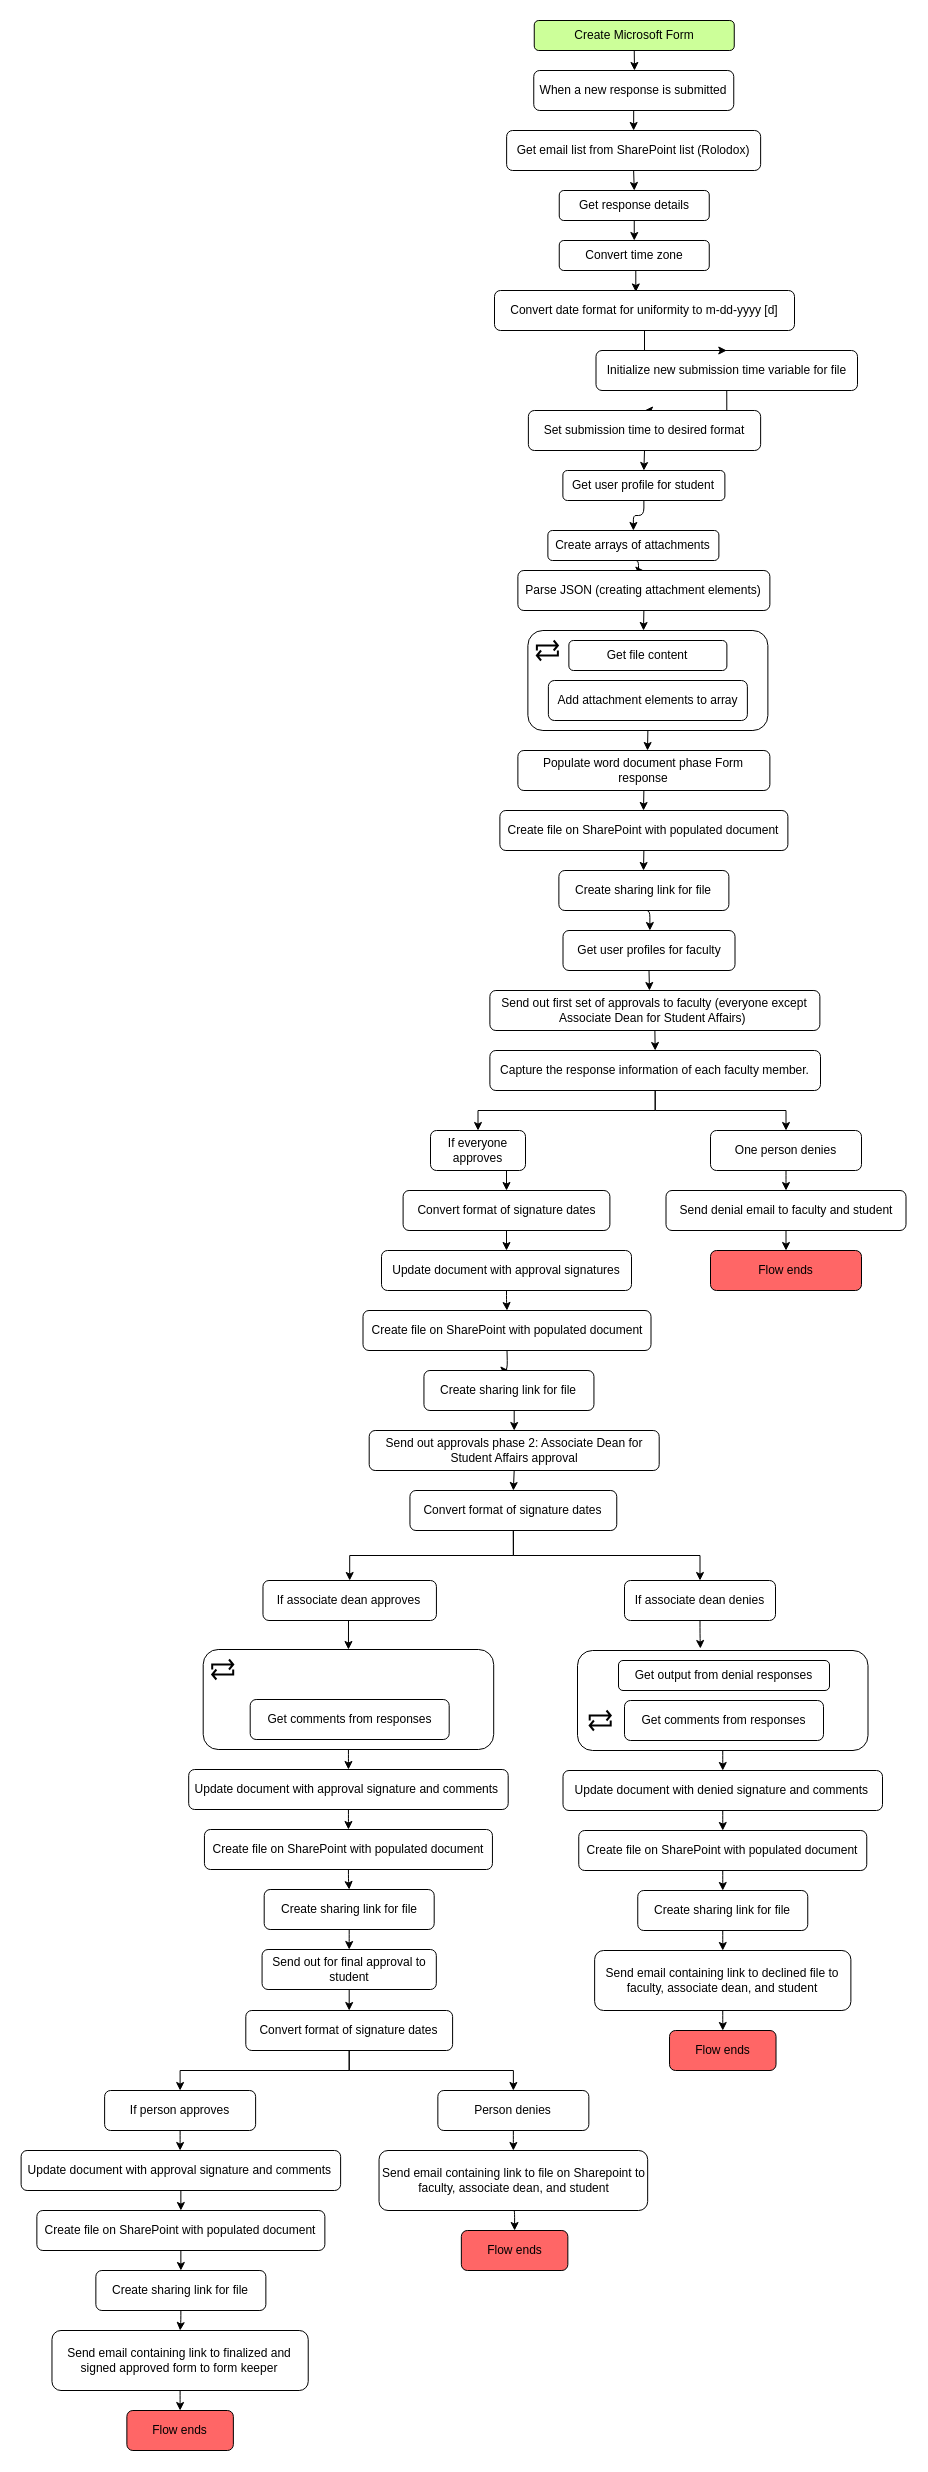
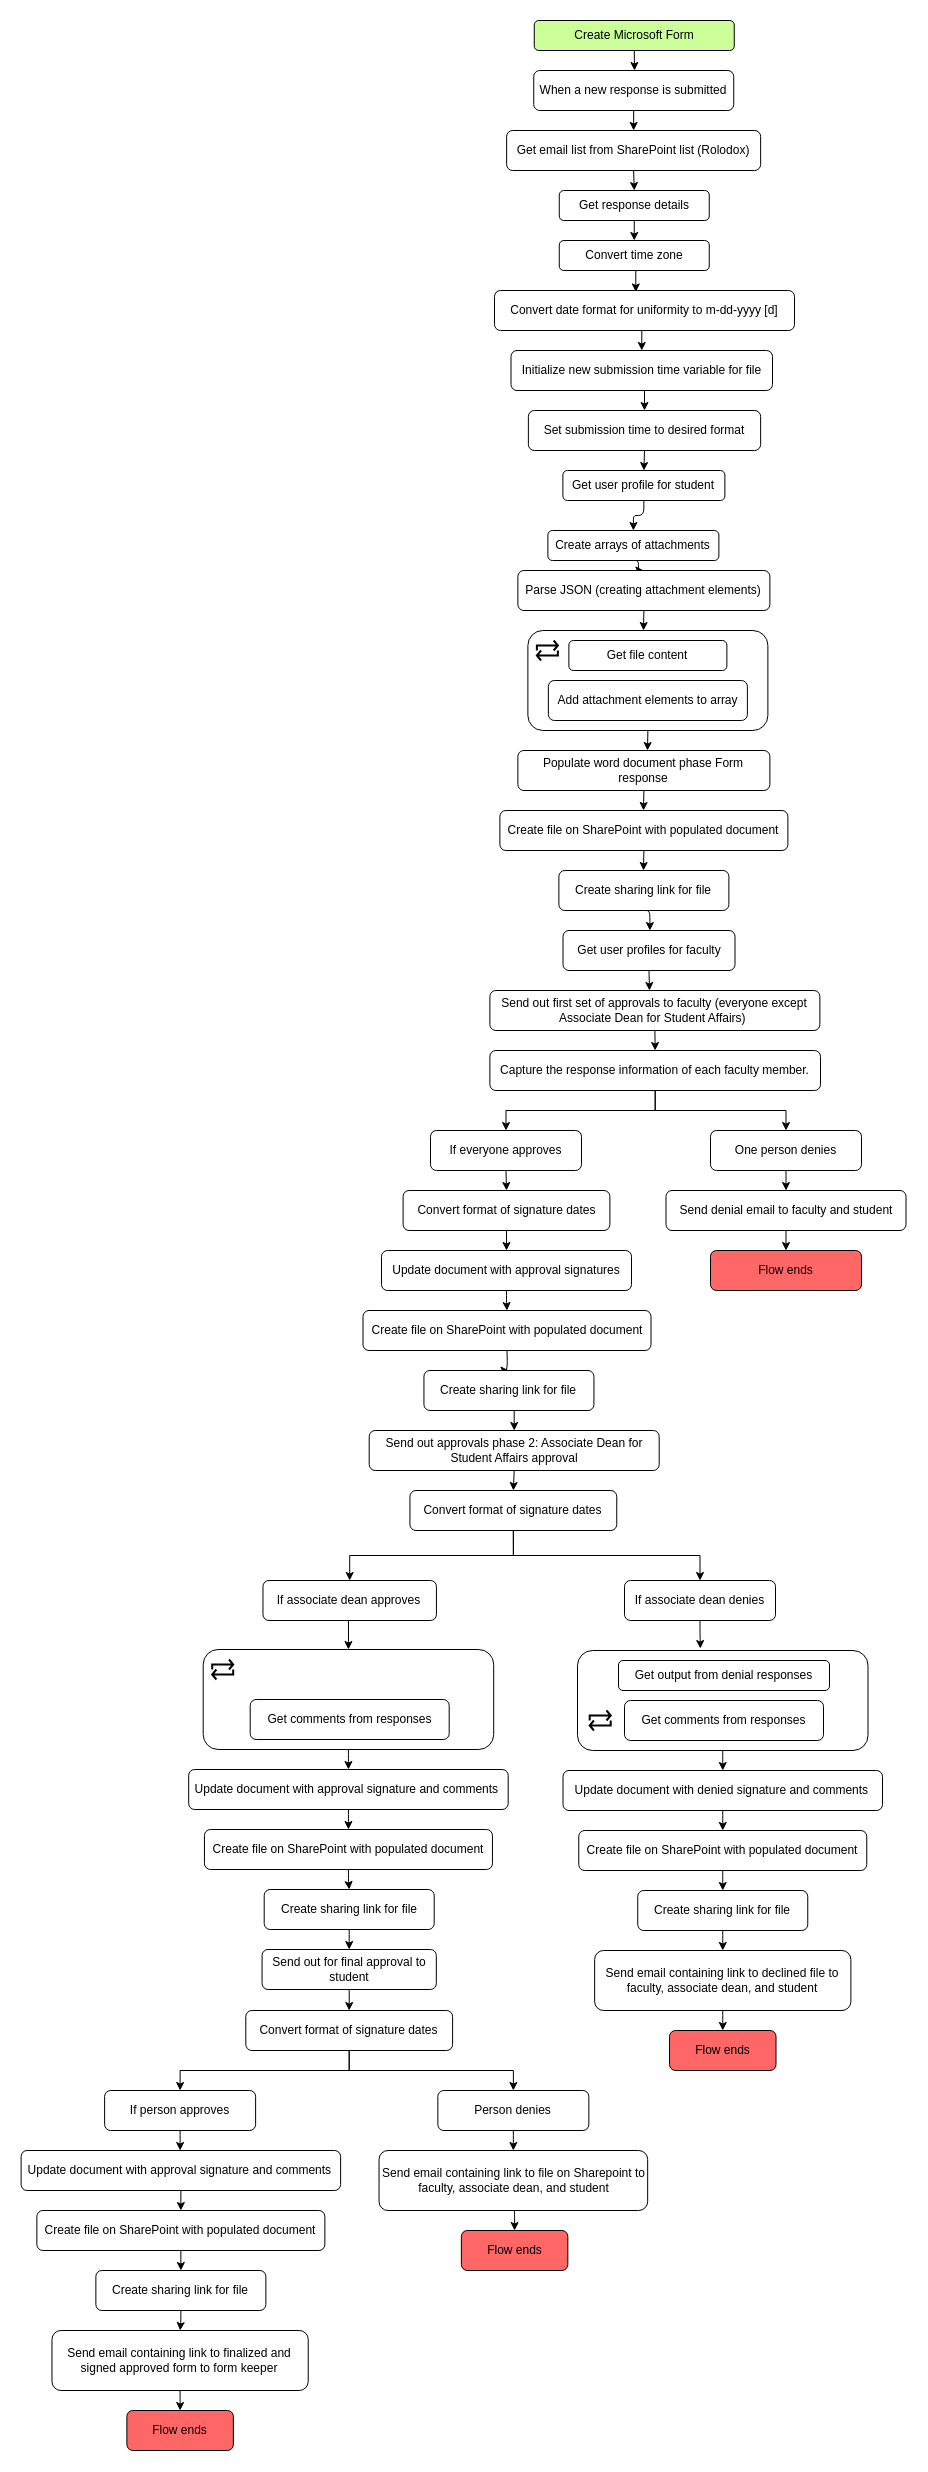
node "Initialize new submission time variable for file": moved (727, 371) -> (642, 371)
node "If everyone approves": size 95x40 -> 151x40
